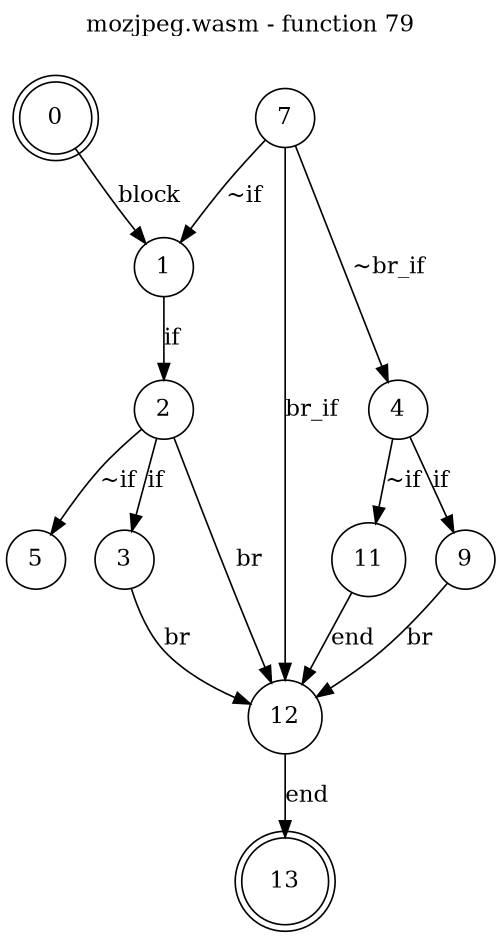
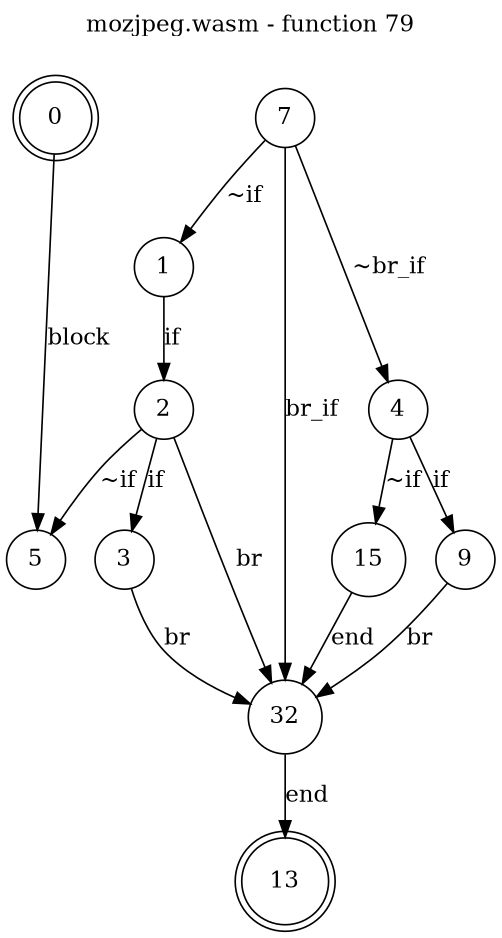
edge "0" -> "1": now "0" -> "5"
node "11": label "11" -> "15"
node "12": label "12" -> "32"
